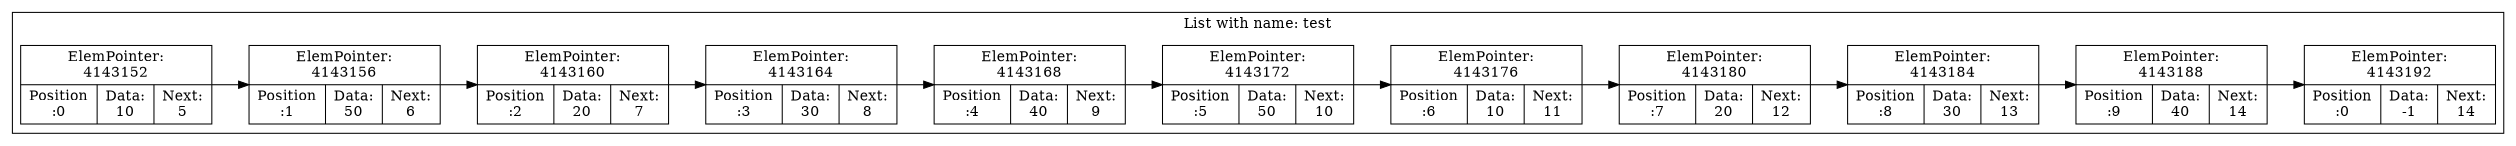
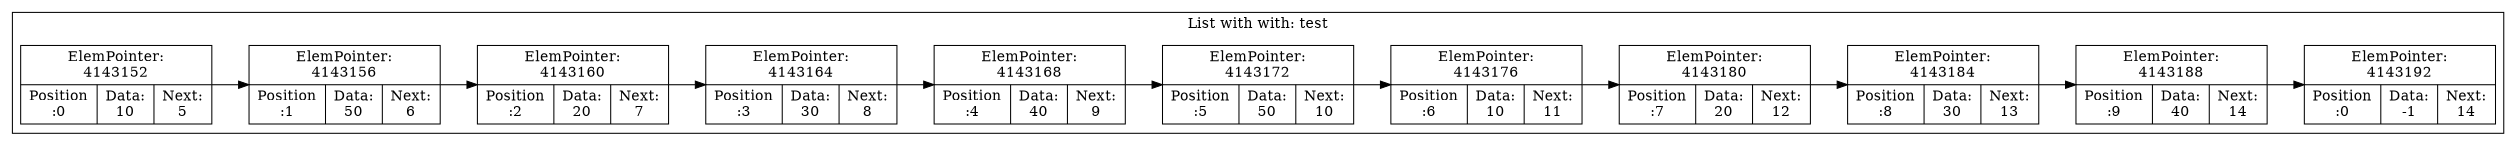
cluster "List with name: test": label "List with name: test" -> "List with with: test"
